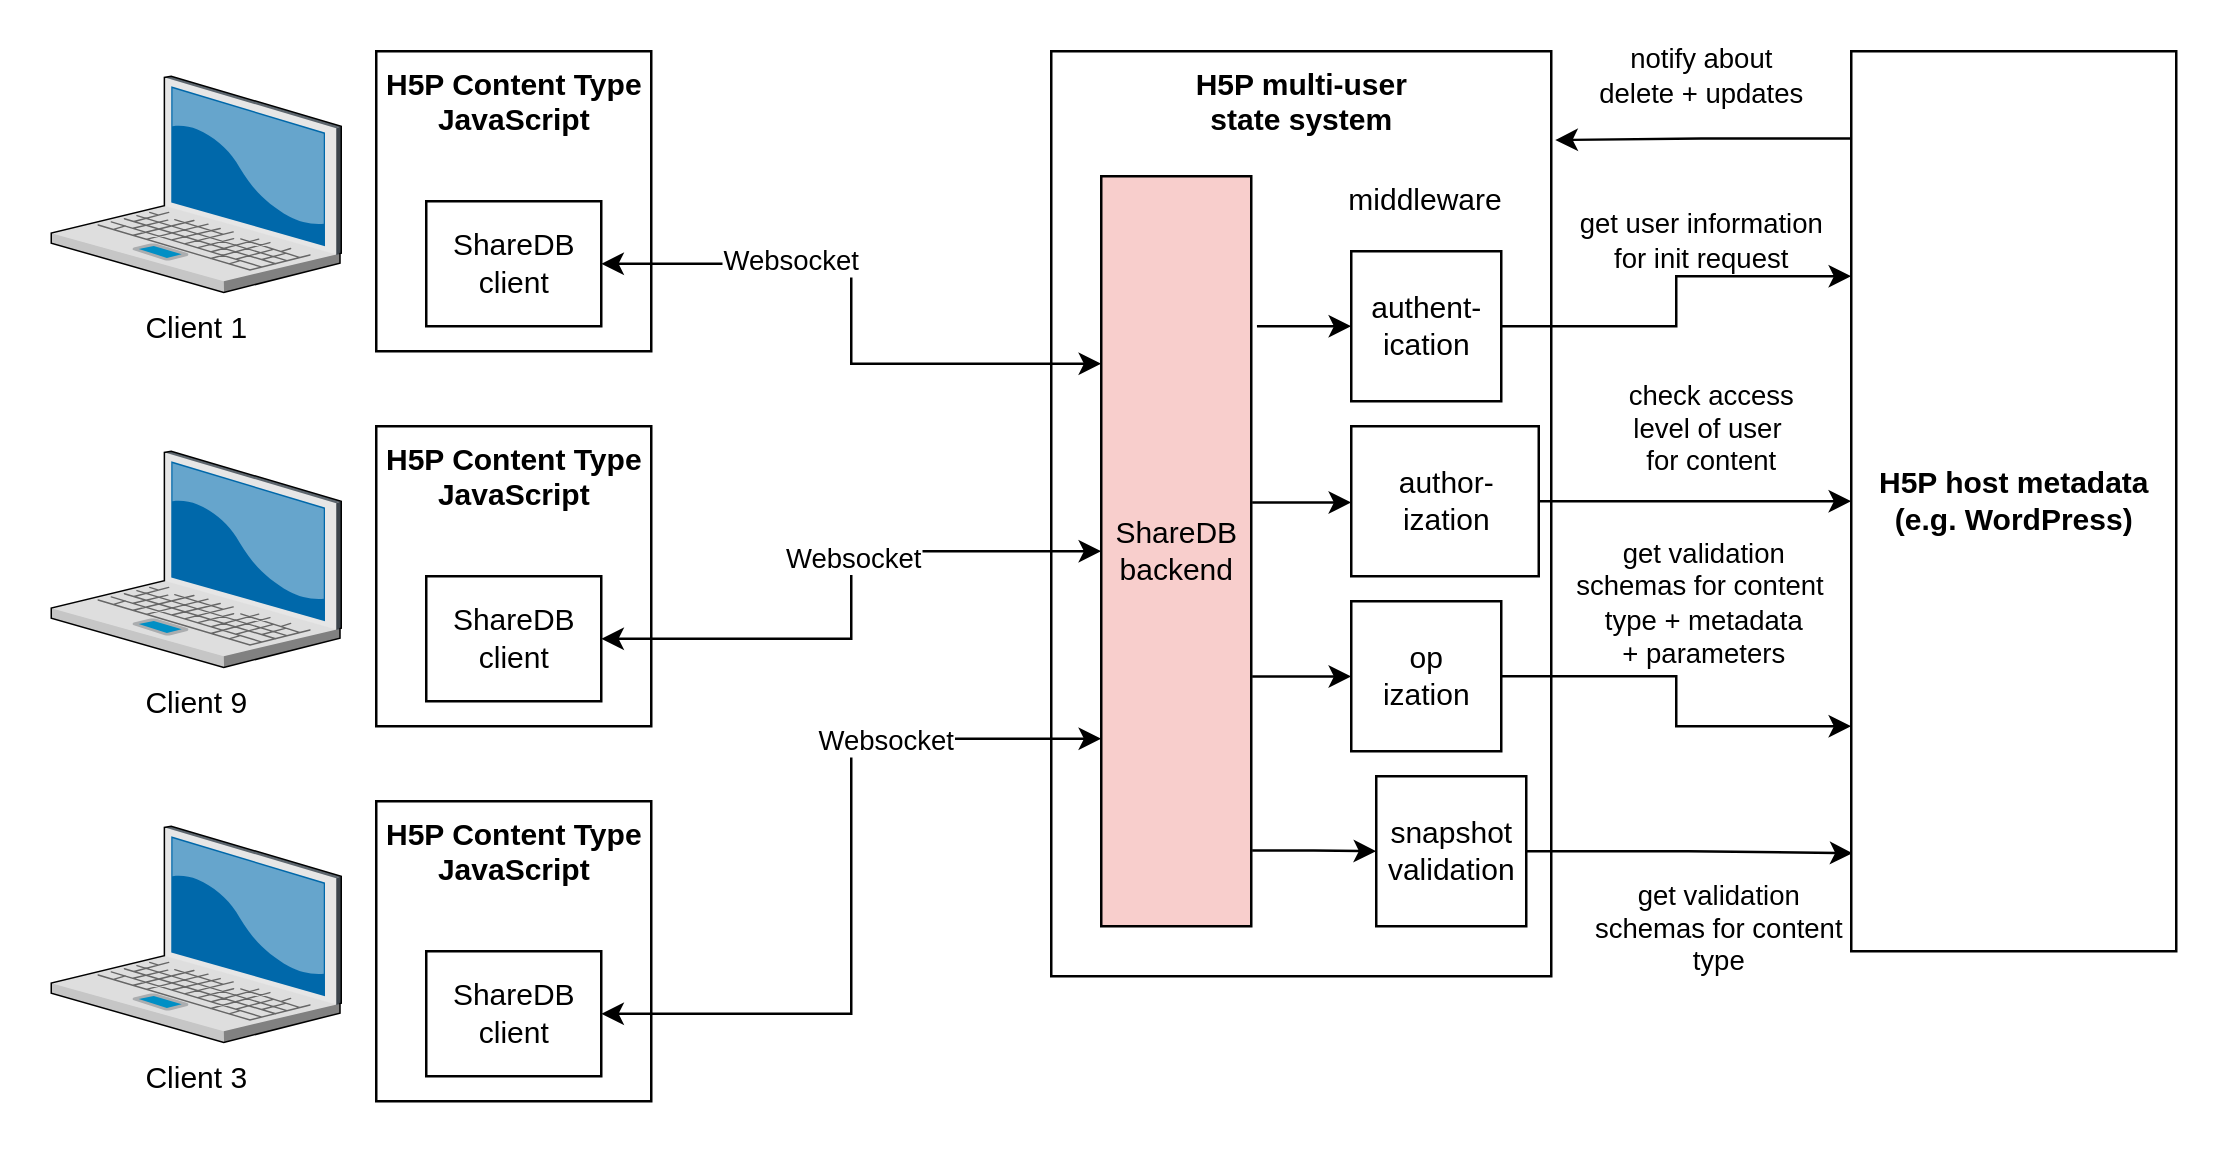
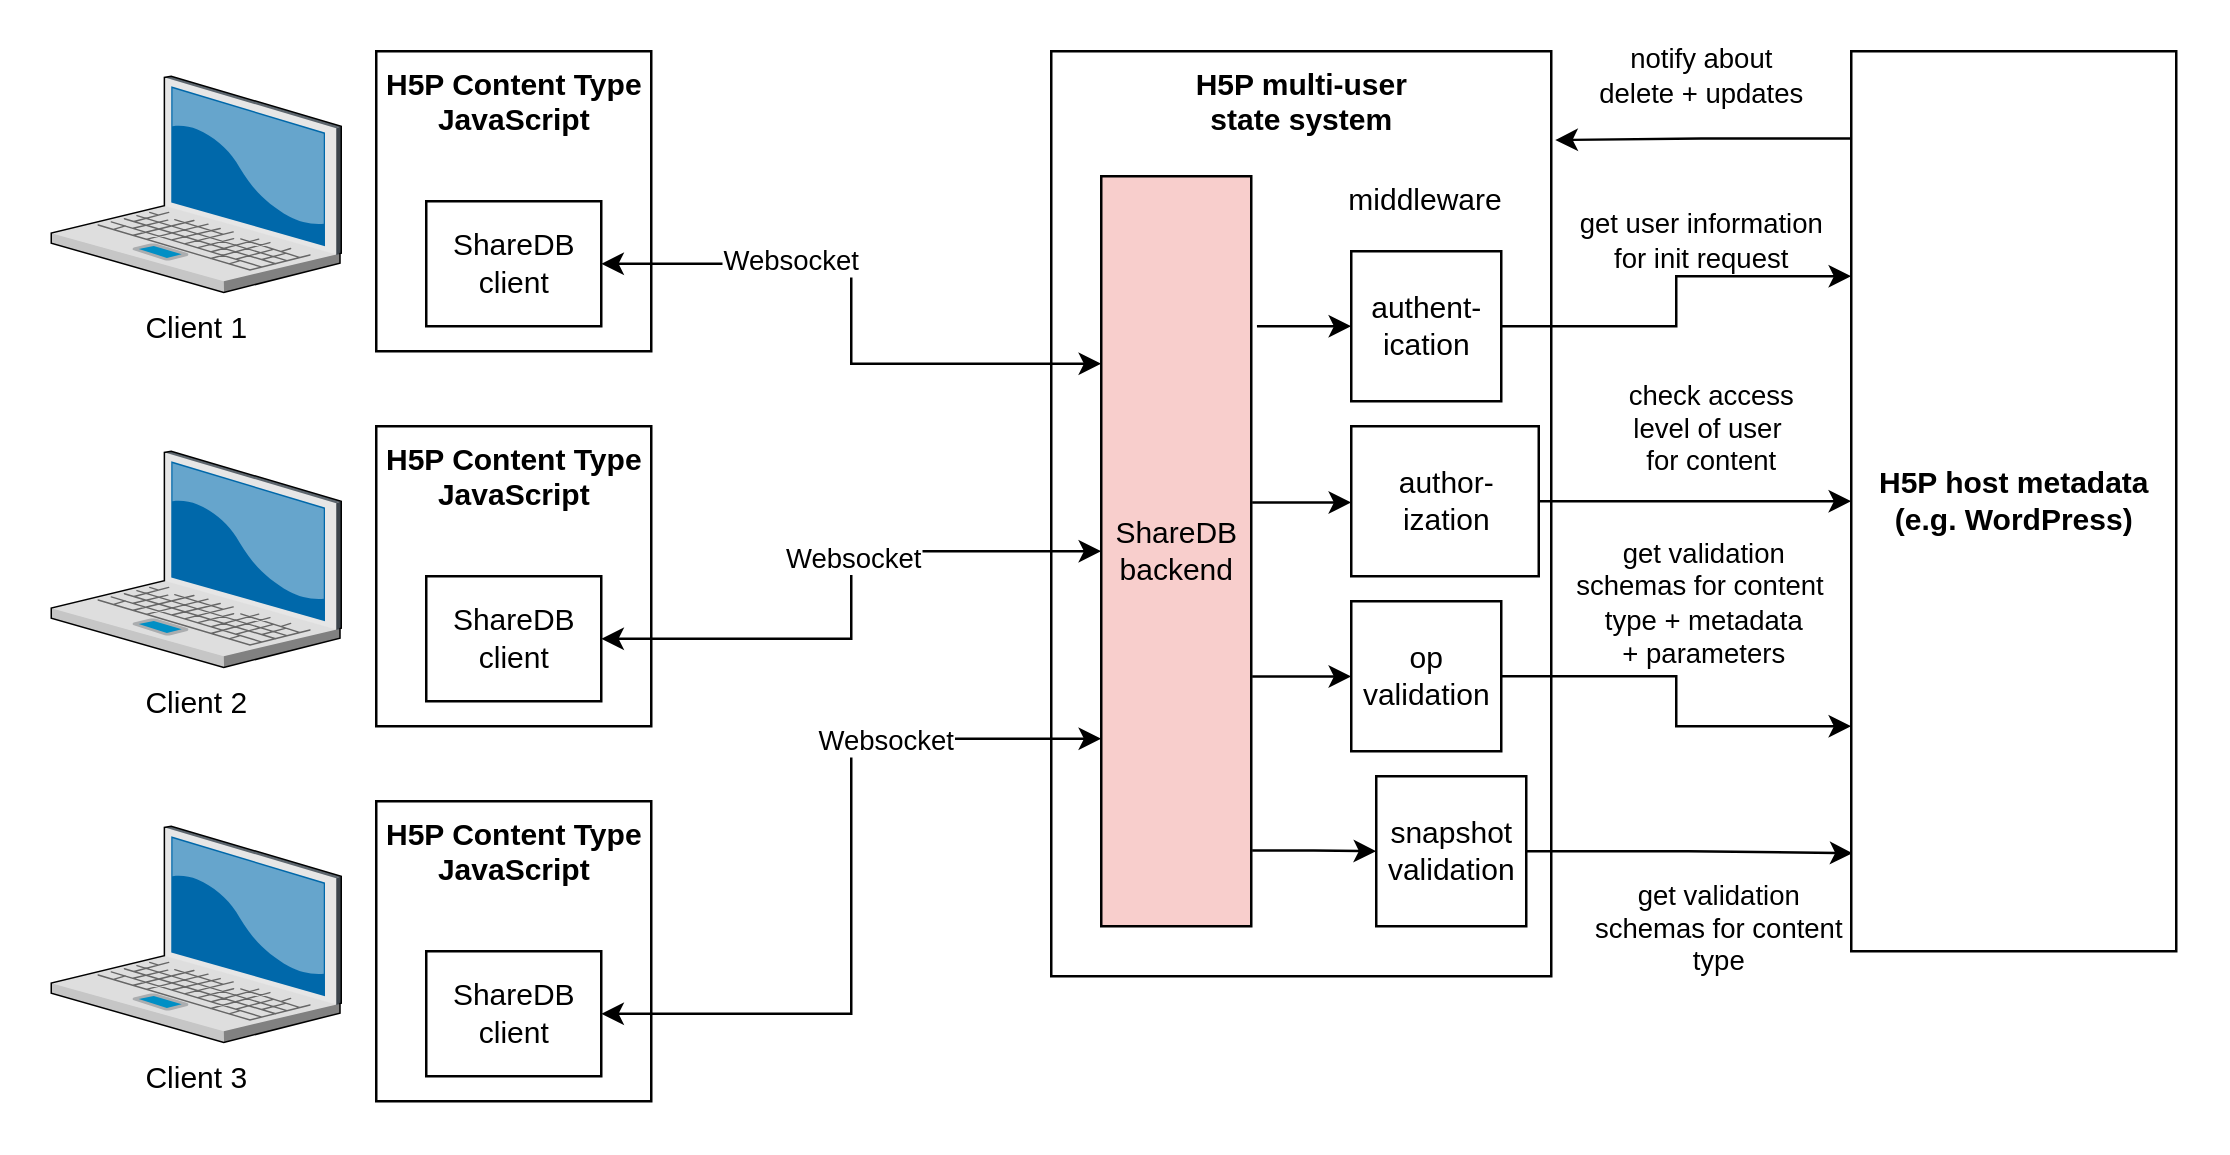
node "op ization": label "op ization" -> "op validation"
node "Client 9": label "Client 9" -> "Client 2"
